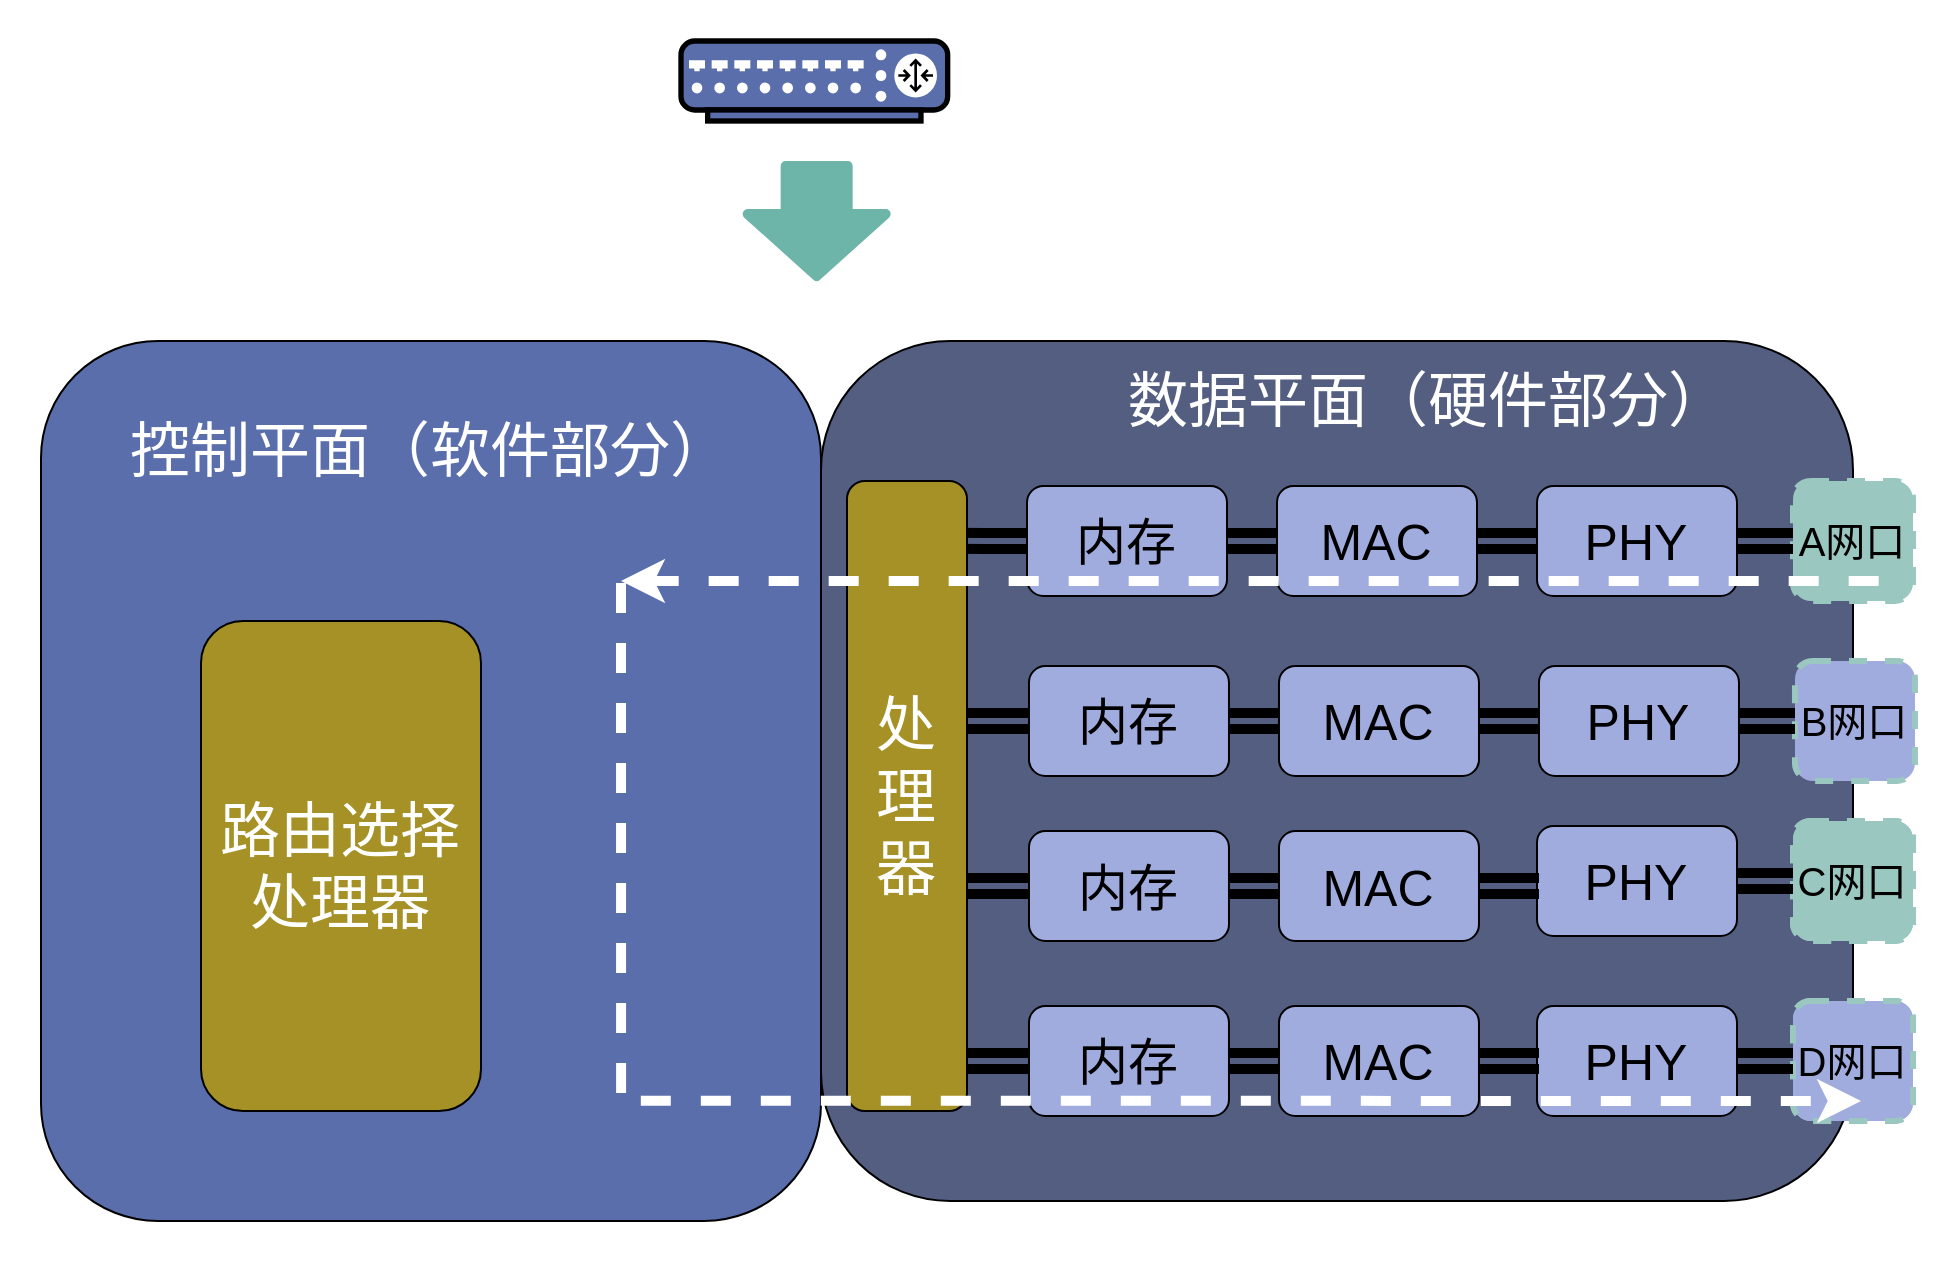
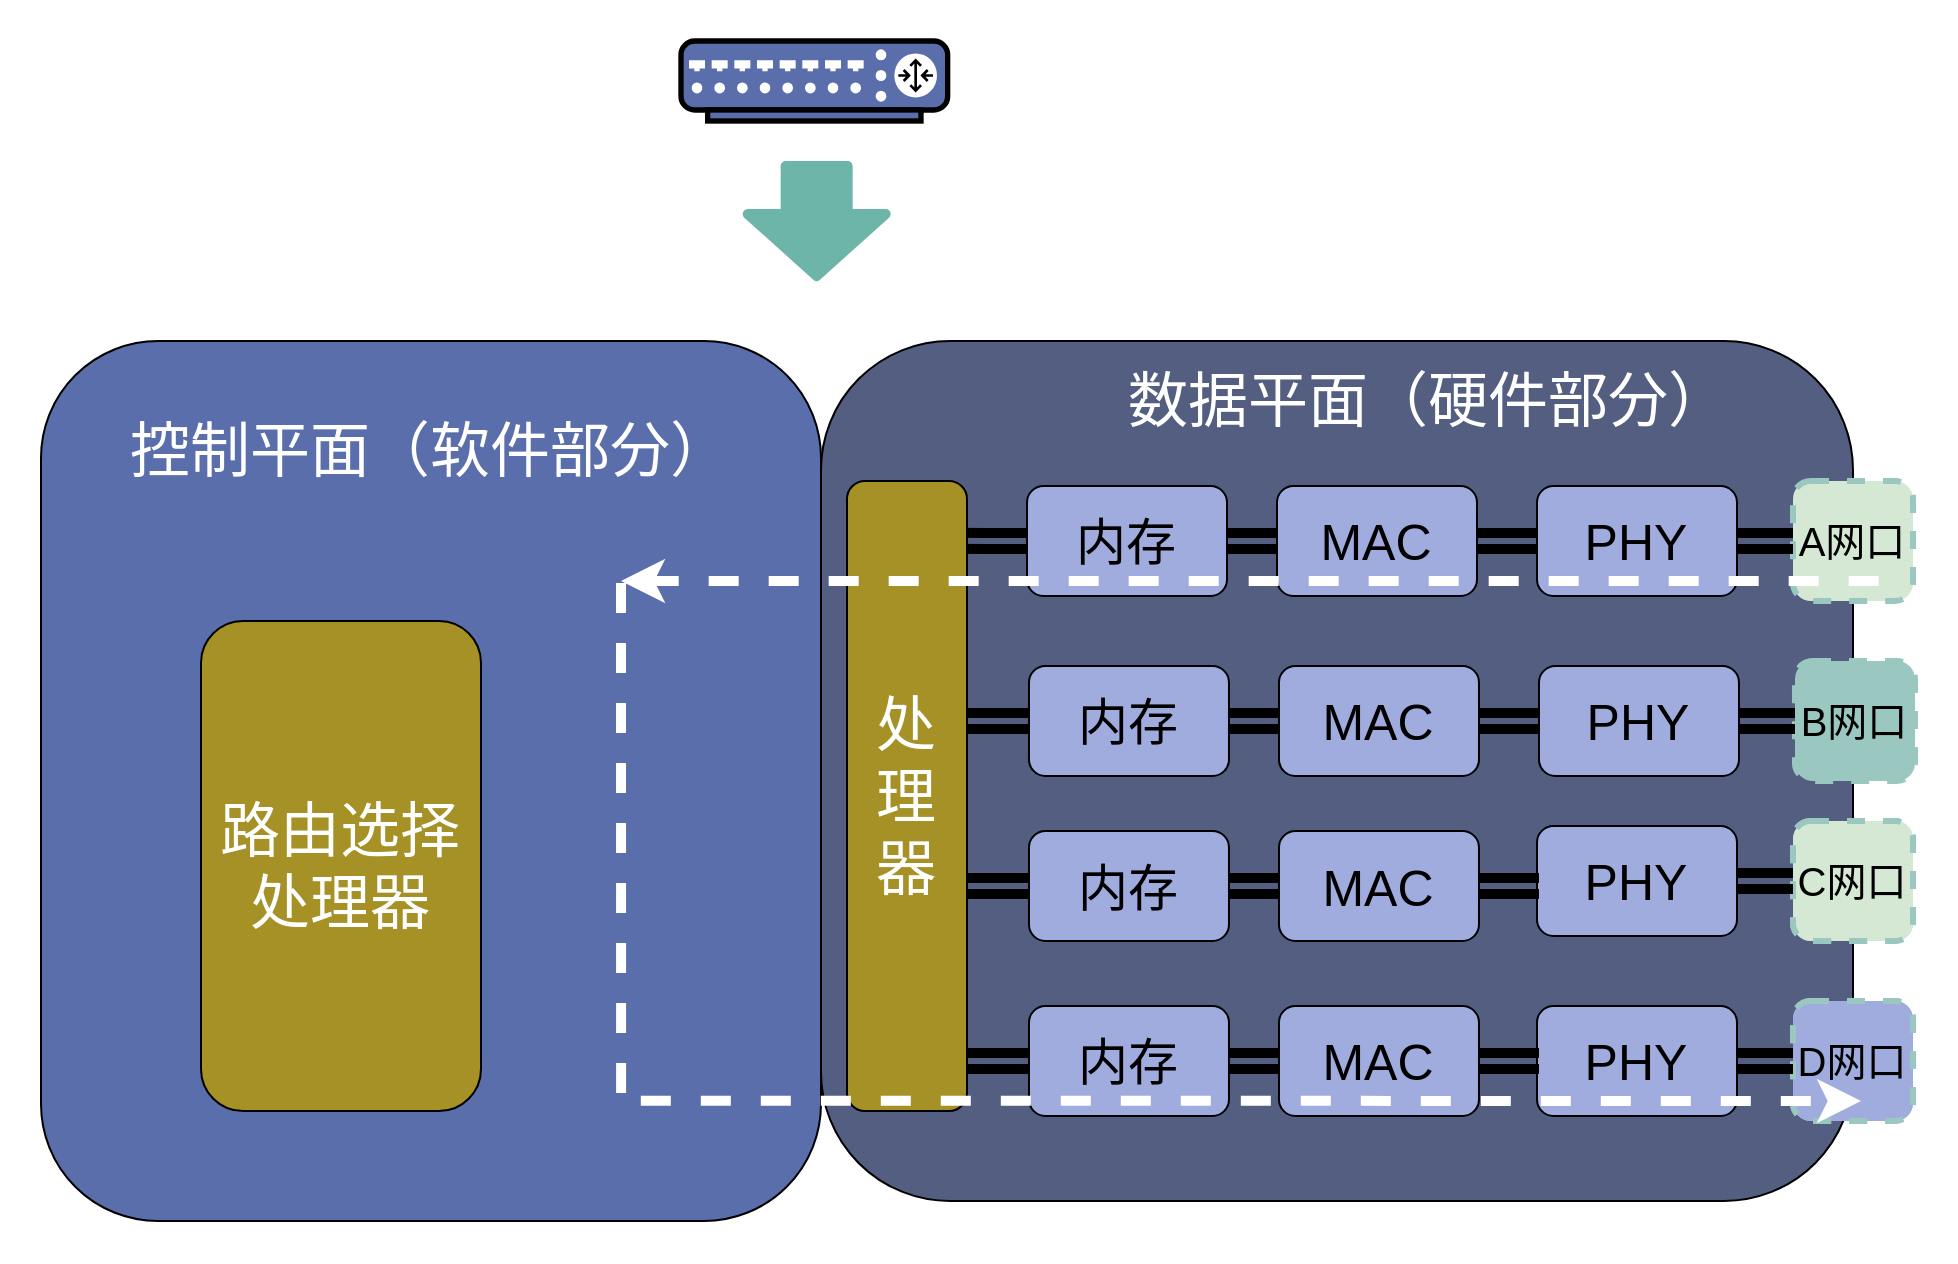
node "A网口": fillcolor #9ac7bf -> #d5e8d4
node "B网口": fillcolor #a0acde -> #9ac7bf
node "C网口": fillcolor #9ac7bf -> #d5e8d4
